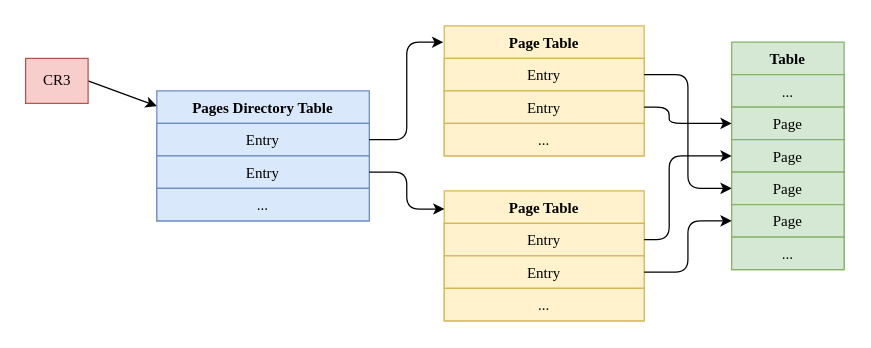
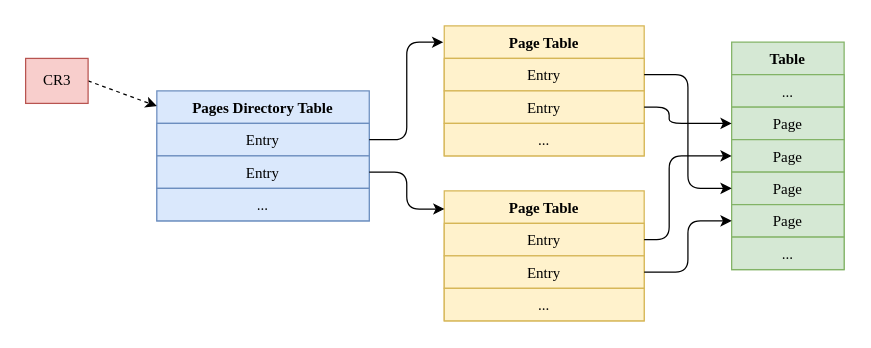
edge "CR3" -> "Pages Directory Table": style solid -> dashed
